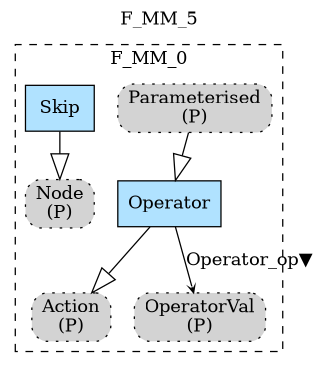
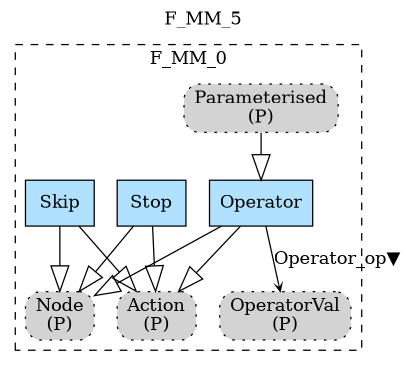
node "Stop": added
edge "Skip" -> "Action": added
edge "Operator" -> "Node": added
